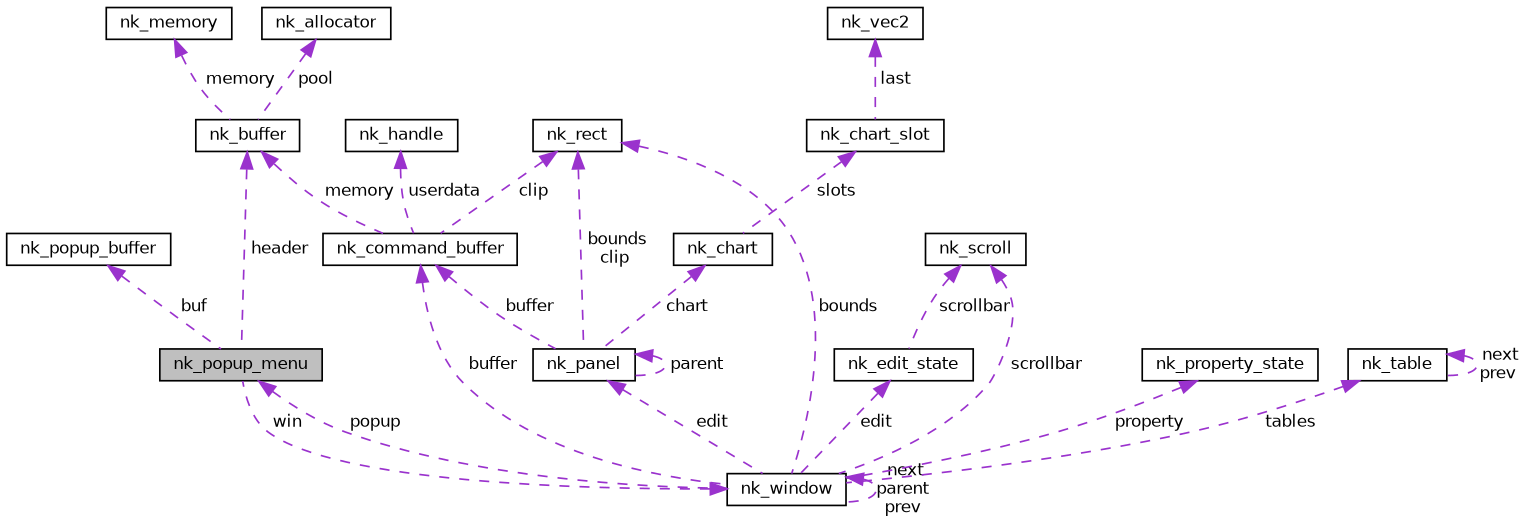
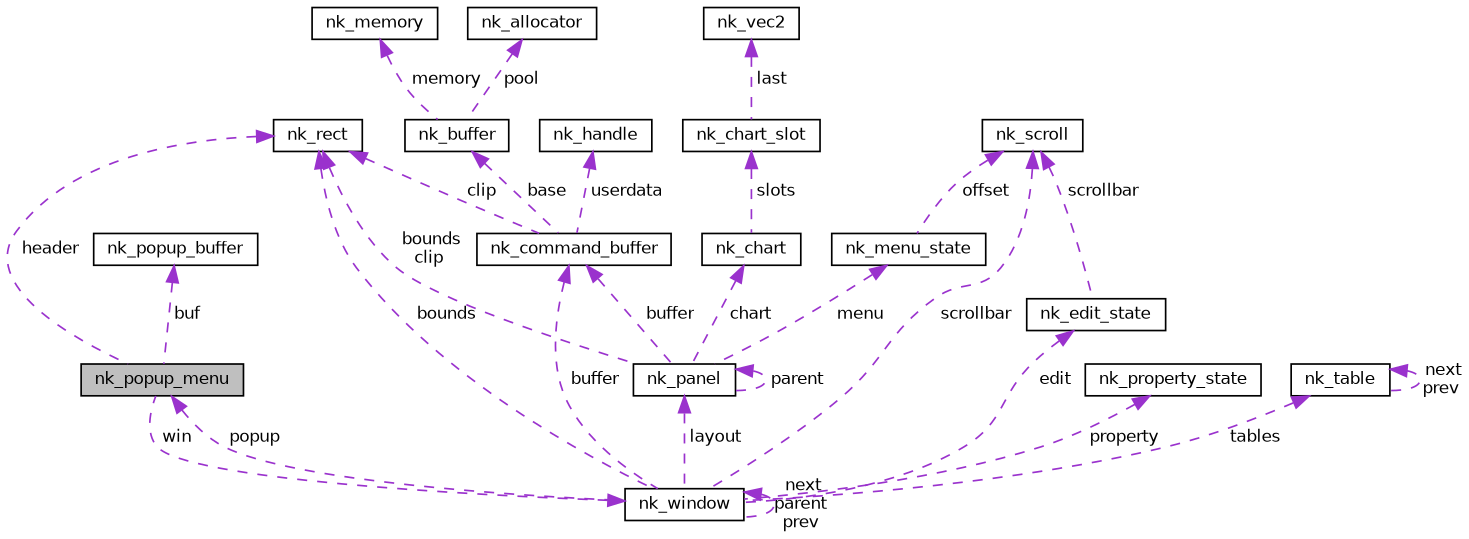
edge "nk_command_buffer" -> "nk_buffer": label " memory" -> " base"
node "nk_menu_state": added
edge "nk_popup_menu" -> "nk_buffer": now "nk_popup_menu" -> "nk_rect"
edge "nk_window" -> "nk_panel": label " edit" -> " layout"
